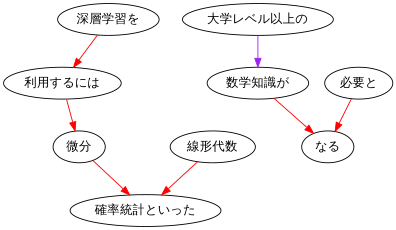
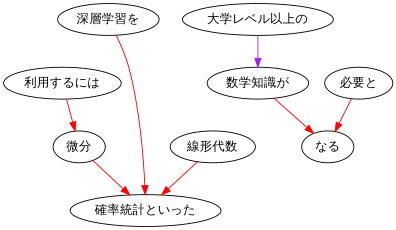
edge "深層学習を" -> "利用するには": now "深層学習を" -> "確率統計といった"
